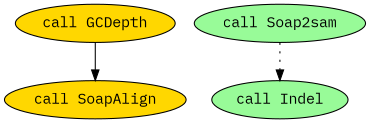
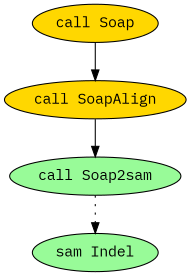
node "call GCDepth": label "call GCDepth" -> "call Soap"
node "call Indel": label "call Indel" -> "sam Indel"
edge "call SoapAlign" -> "call Soap2sam": added
